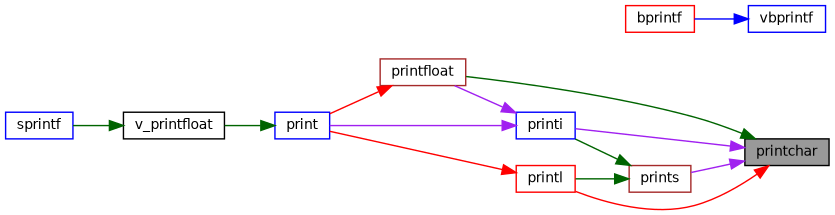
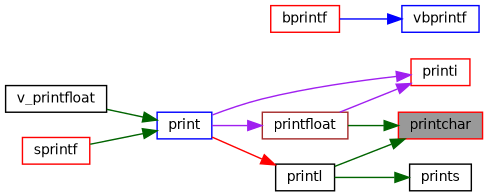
edge "print" -> "printfloat": color red -> purple
node "sprintf": color blue -> red
edge "sprintf" -> "v_printfloat": now "sprintf" -> "print"
node "printi": color blue -> red
edge "printi" -> "printchar": removed
edge "printi" -> "prints": removed
node "printchar": color black -> red
edge "prints" -> "printchar": removed
node "printl": color red -> black
node "prints": color brown -> black
edge "printl" -> "printchar": color red -> darkgreen
